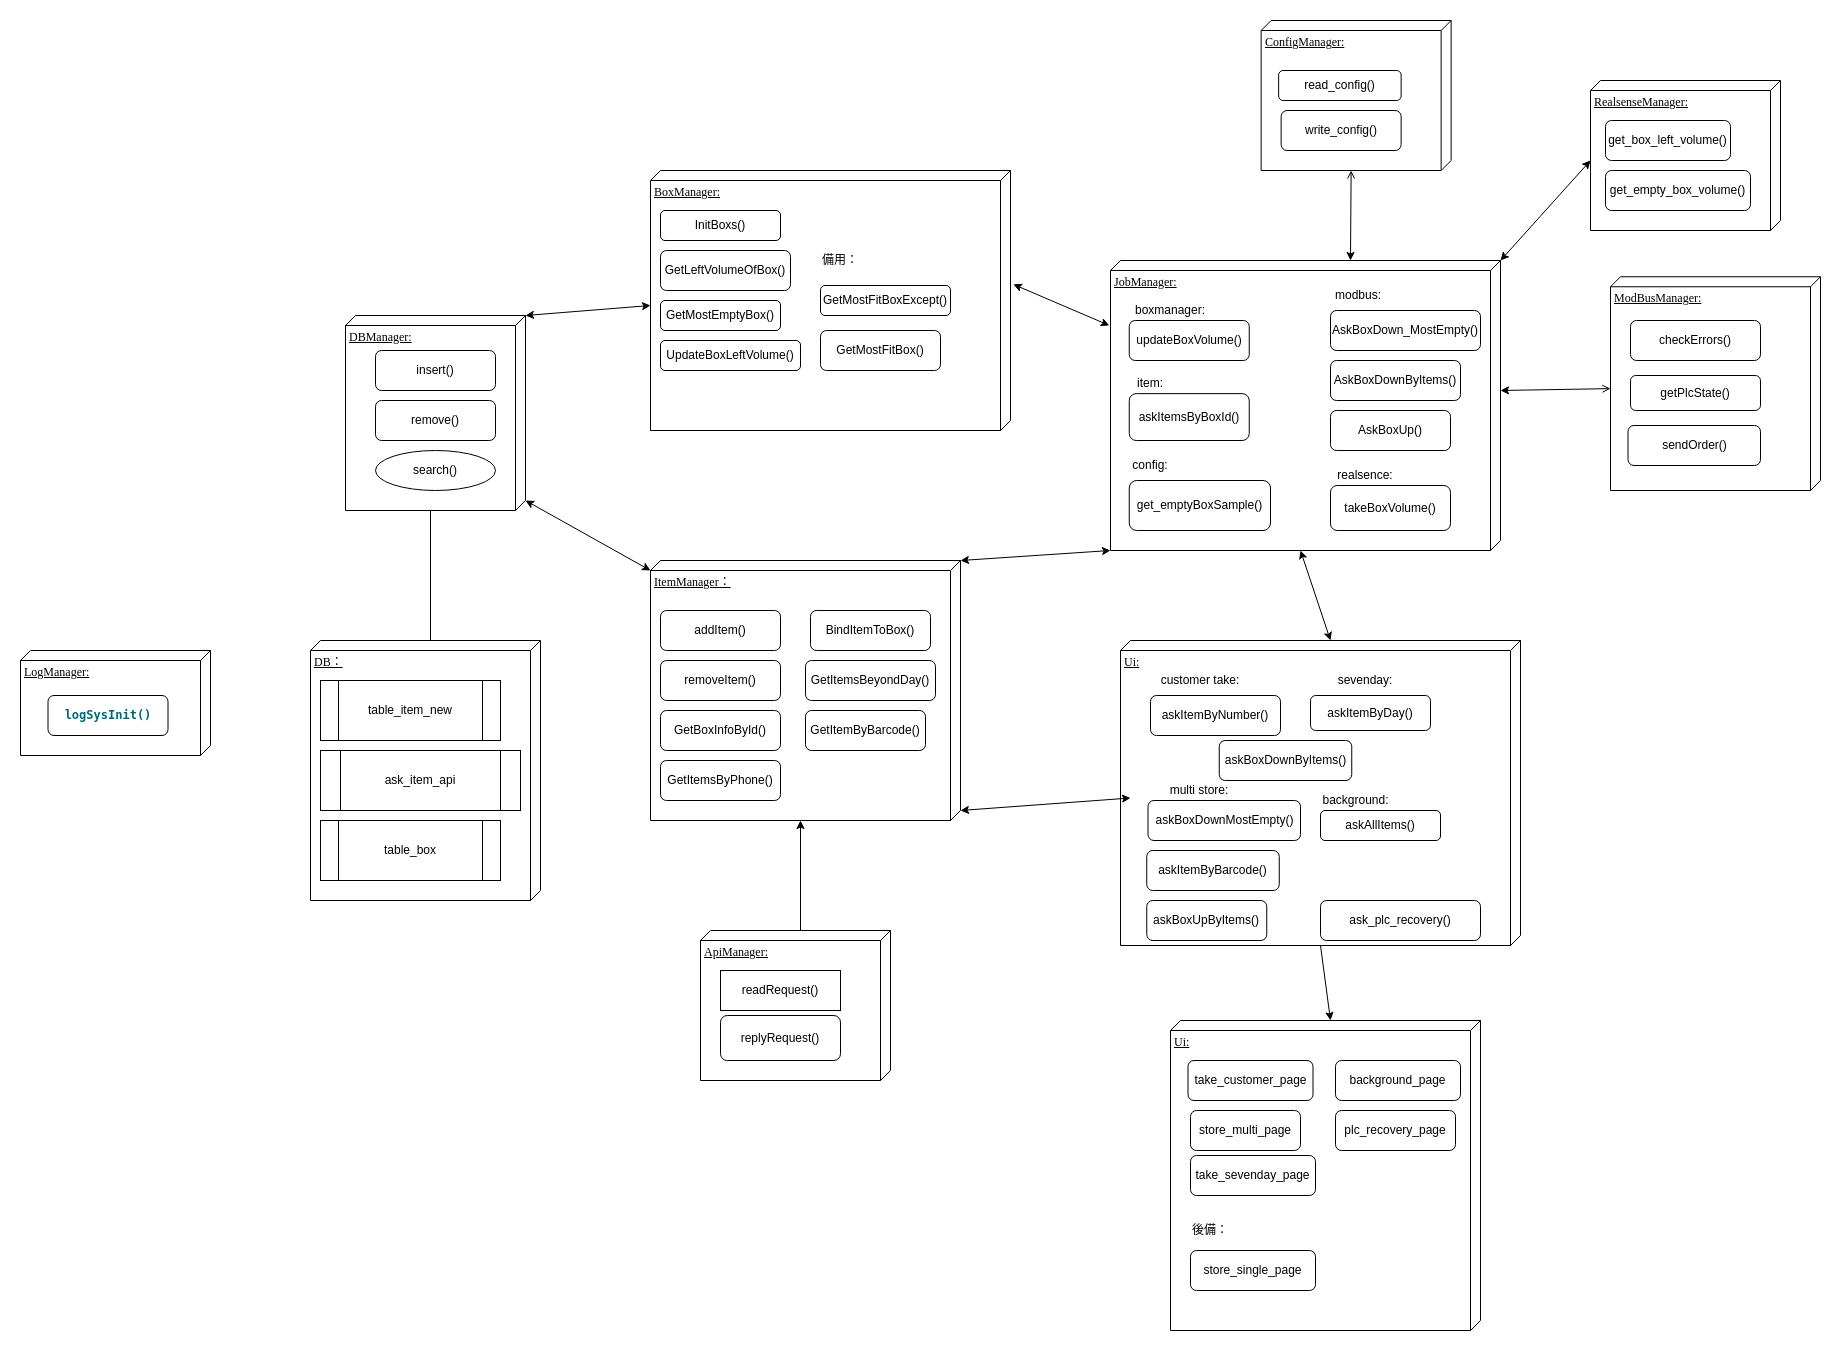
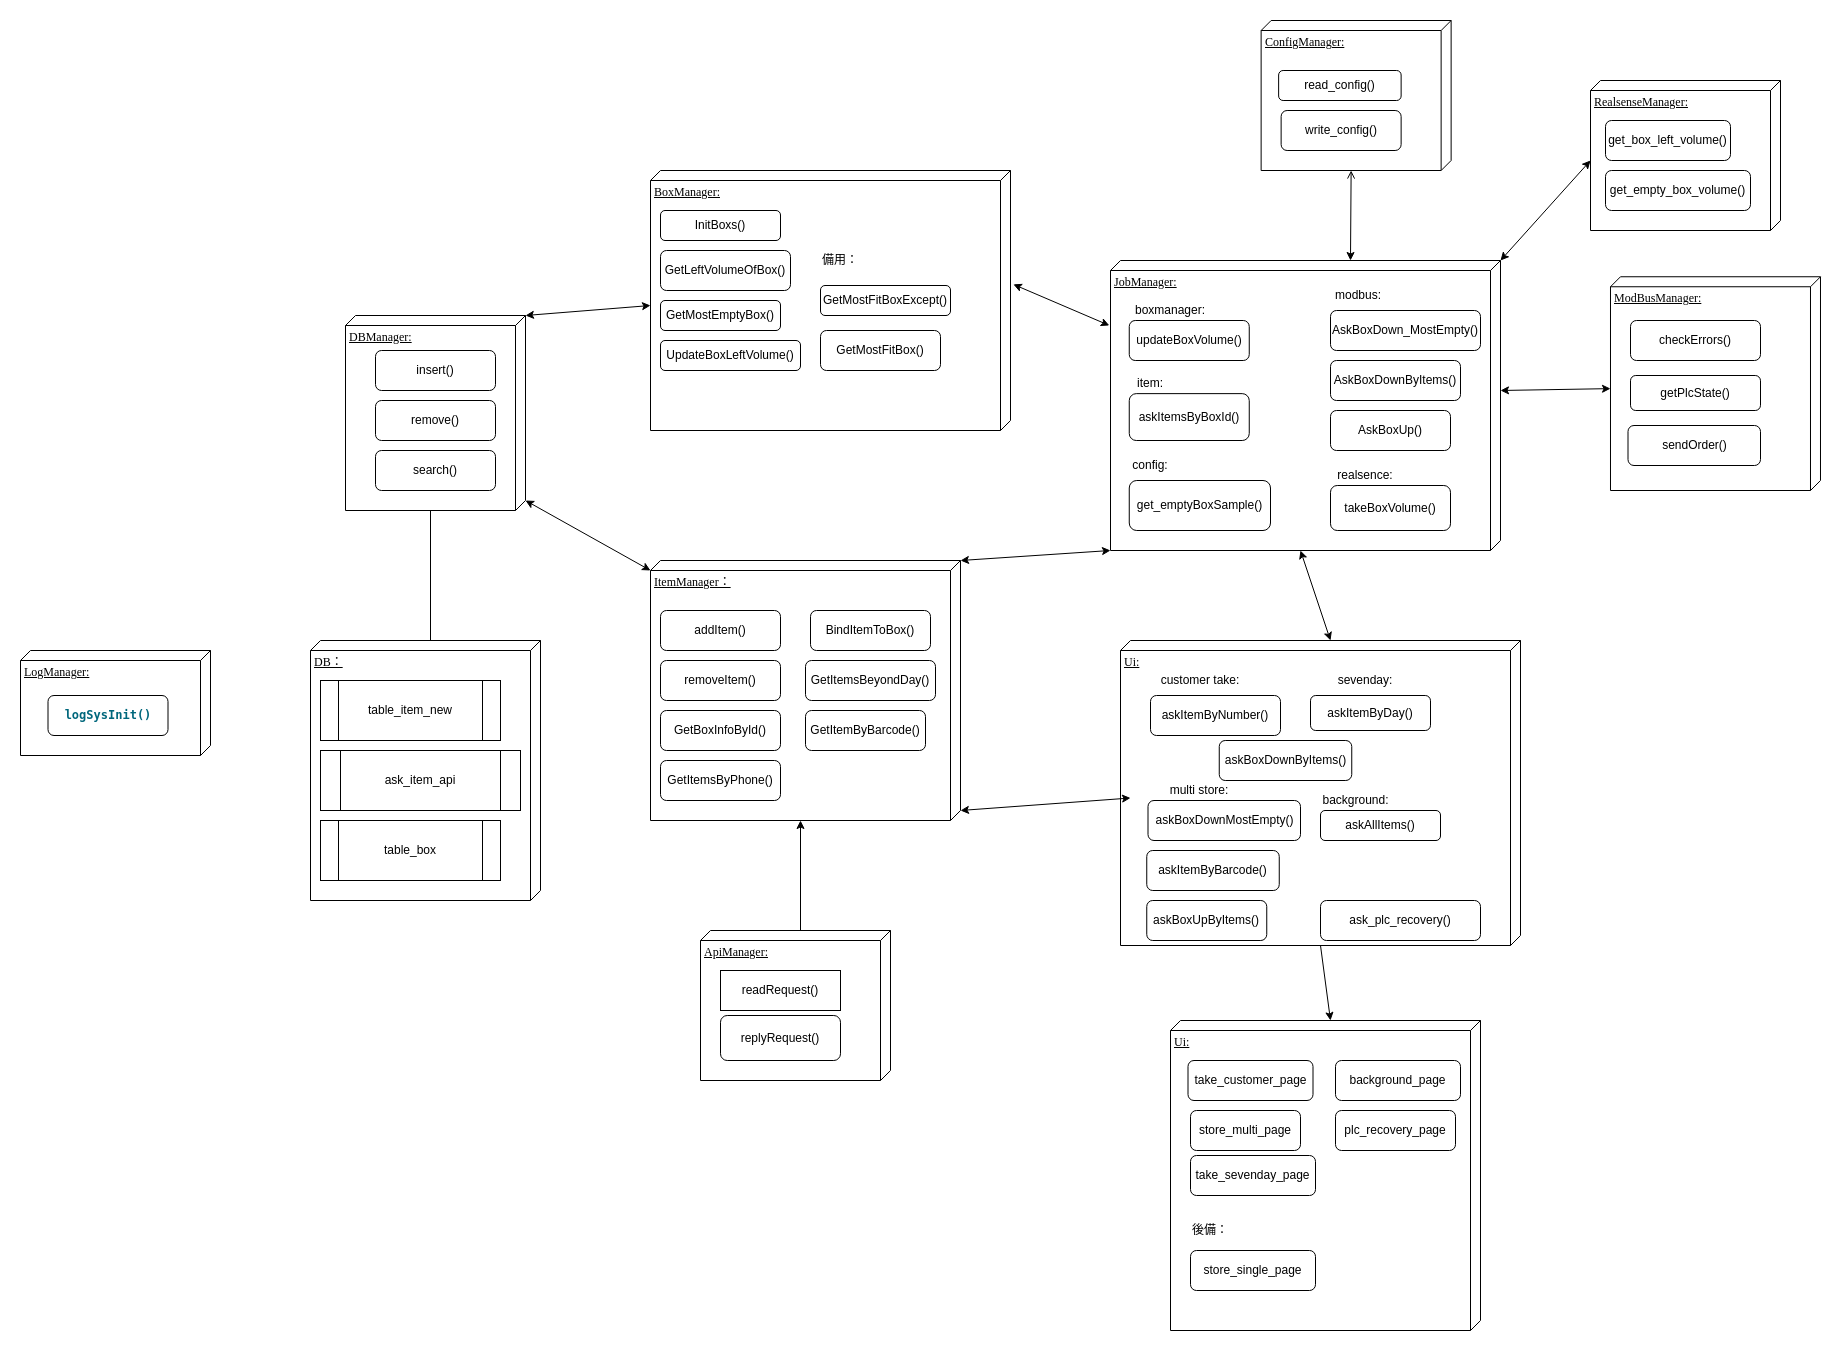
edge "ModBusManager:" -- "JobManager:": arrowhead open -> classic
node "search()": shape ellipse -> rounded rectangle
